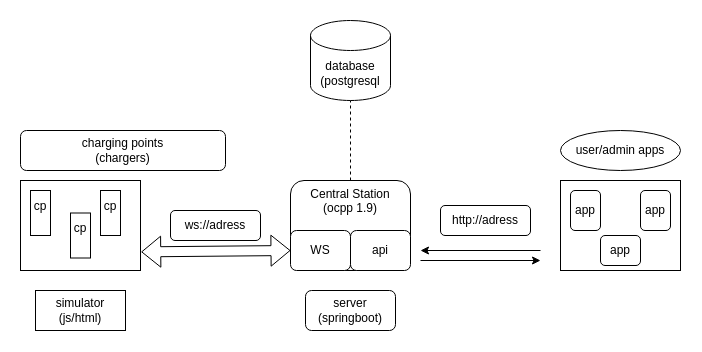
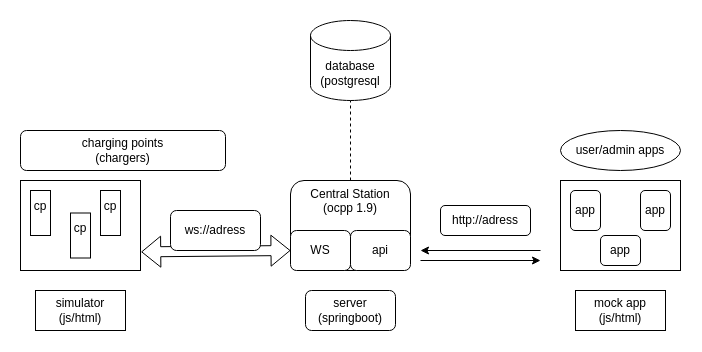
node "ws://adress": size 90x30 -> 90x40
node "mock app (js/html)": added
